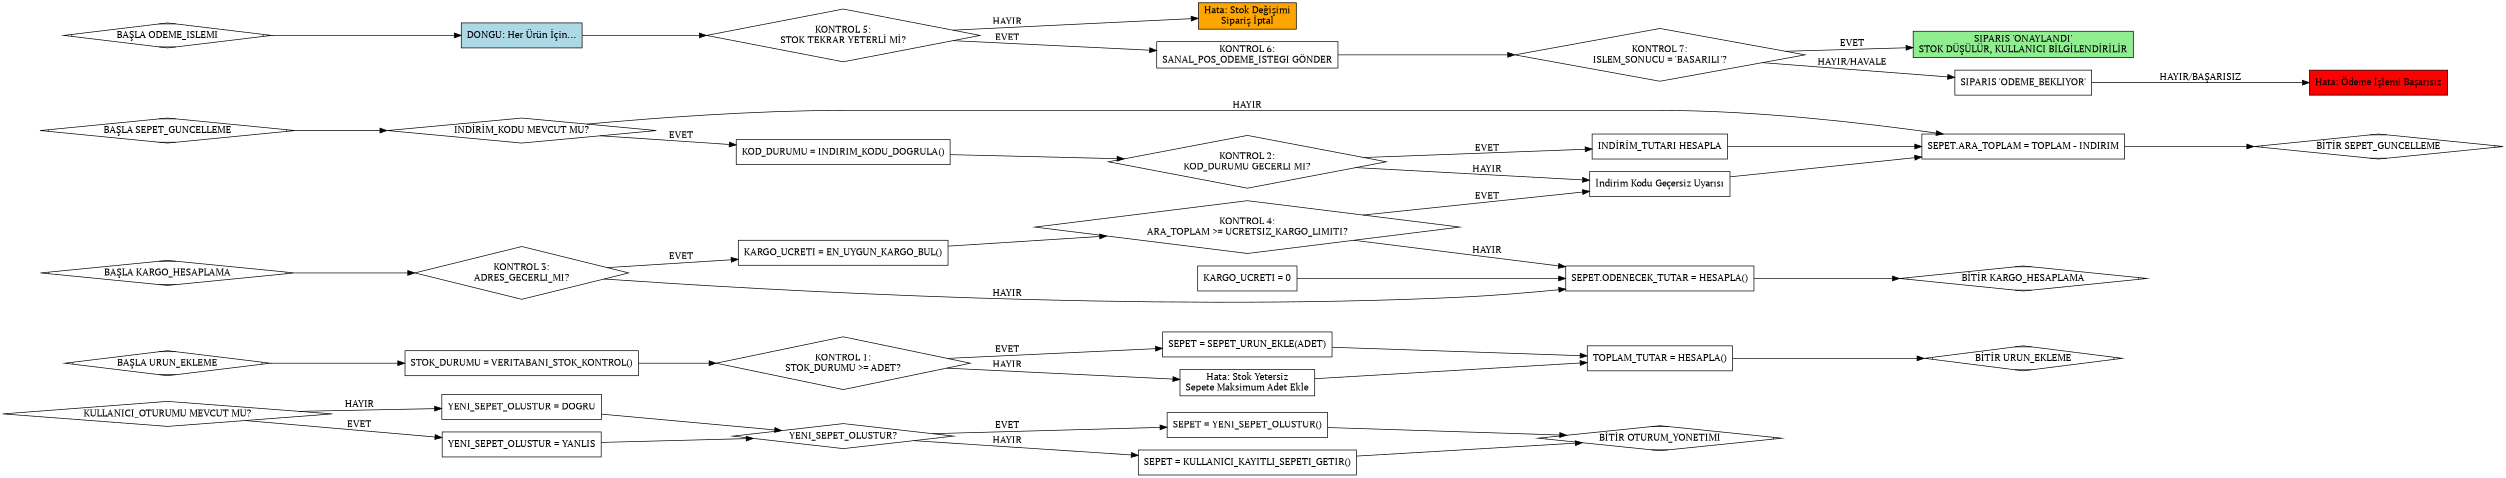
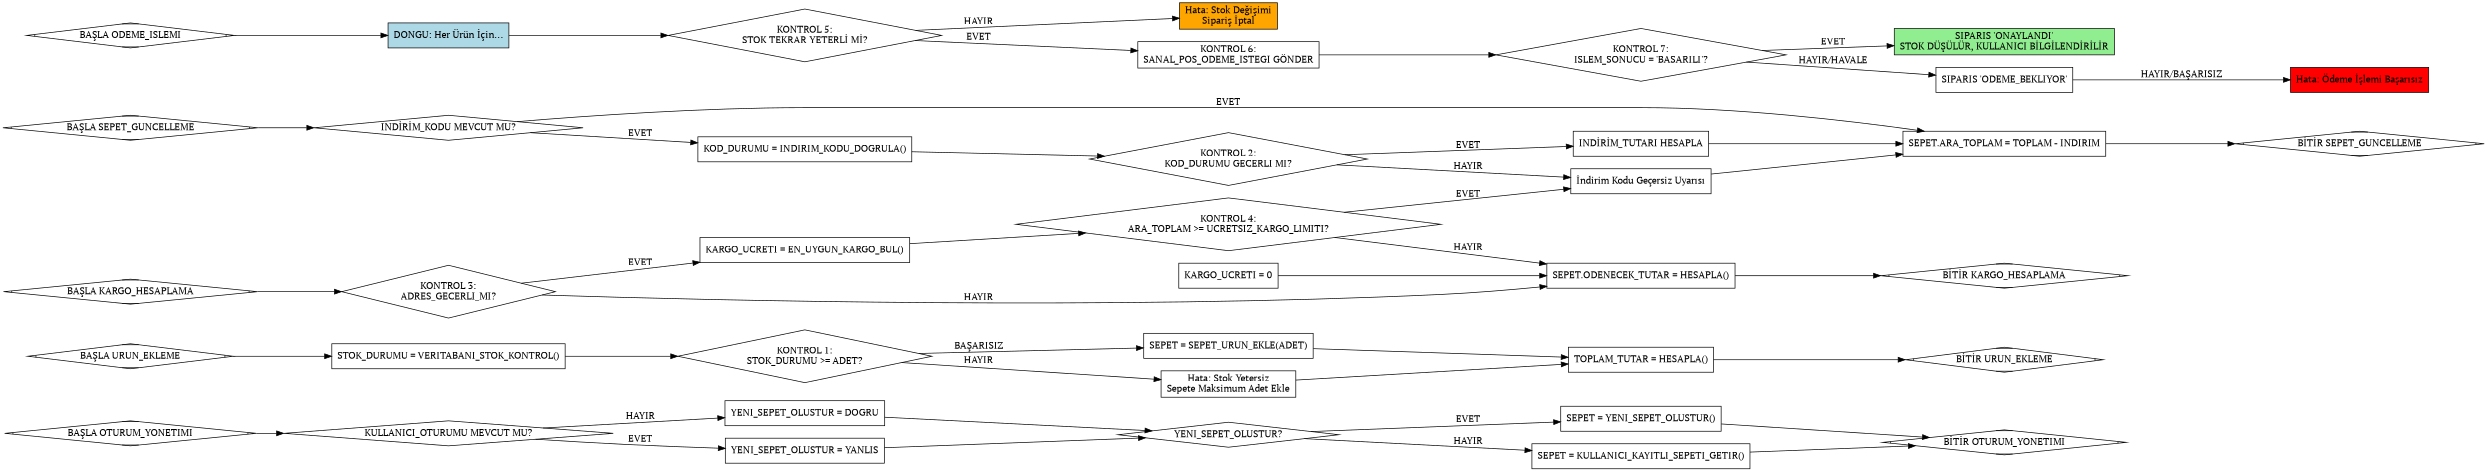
edge "INDİRİM_KODU MEVCUT MU?" -> "SEPET.ARA_TOPLAM = TOPLAM - INDIRIM": label "HAYIR" -> "EVET"
edge "KONTROL 1: STOK_DURUMU >= ADET?" -> "SEPET = SEPET_URUN_EKLE(ADET)": label "EVET" -> "BAŞARISIZ"
node "BAŞLA OTURUM_YONETIMI": added
